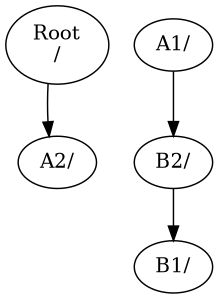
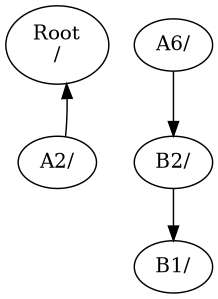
node "A1/": label "A1/" -> "A6/"
edge "Root /" -> "A2/": reversed
